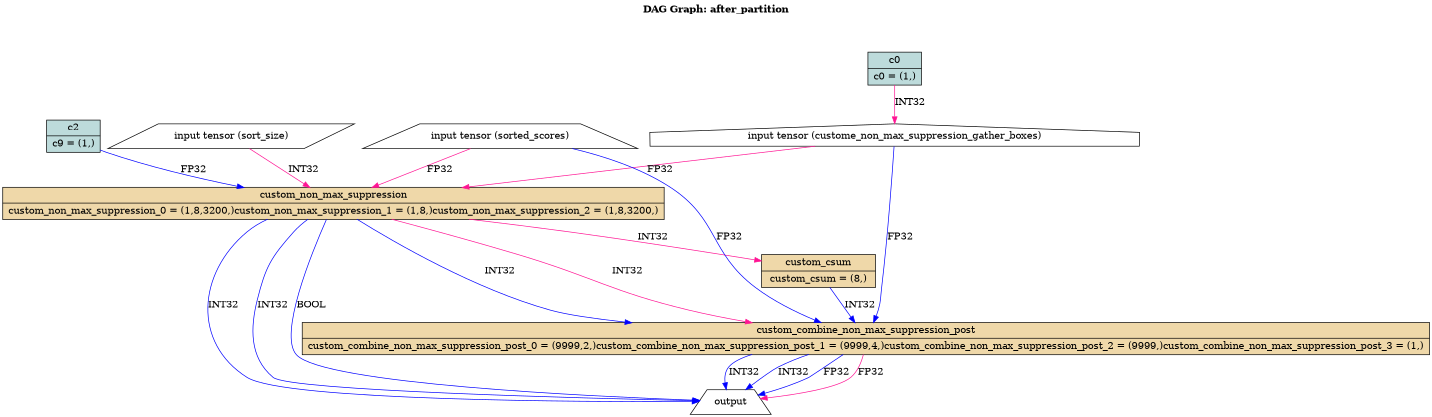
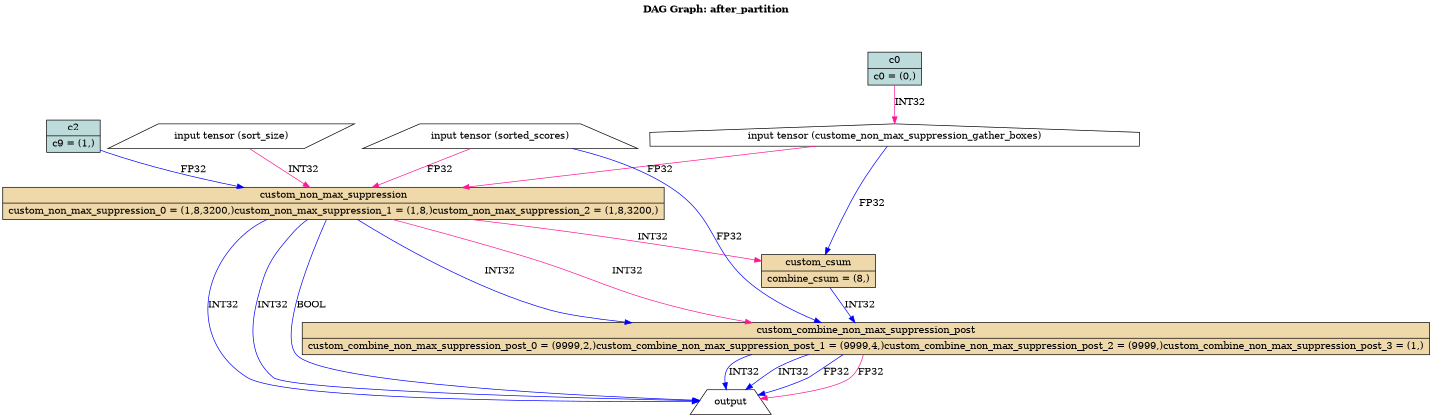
node "c0": text "c0 = (1,)" -> "c0 = (0,)"
edge "input tensor (custome_non_max_suppression_gather_boxes)" -> "custom_combine_non_max_suppression_post": now "input tensor (custome_non_max_suppression_gather_boxes)" -> "custom_csum"
node "custom_csum": text "custom_csum = (8,)" -> "combine_csum = (8,)"
